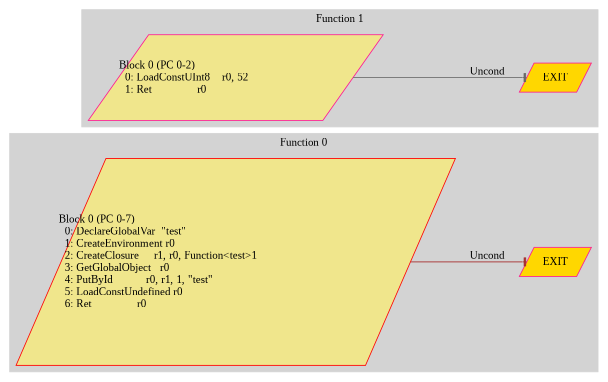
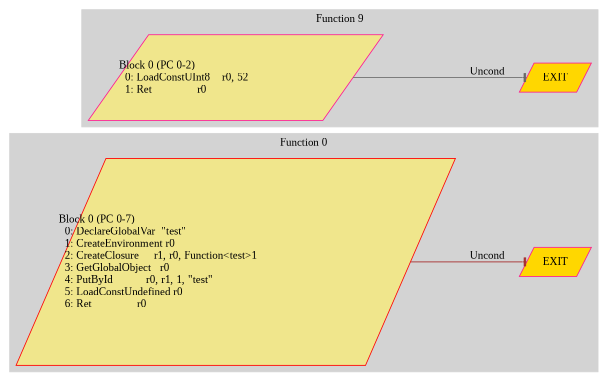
cluster "Function 1": label "Function 1" -> "Function 9"
